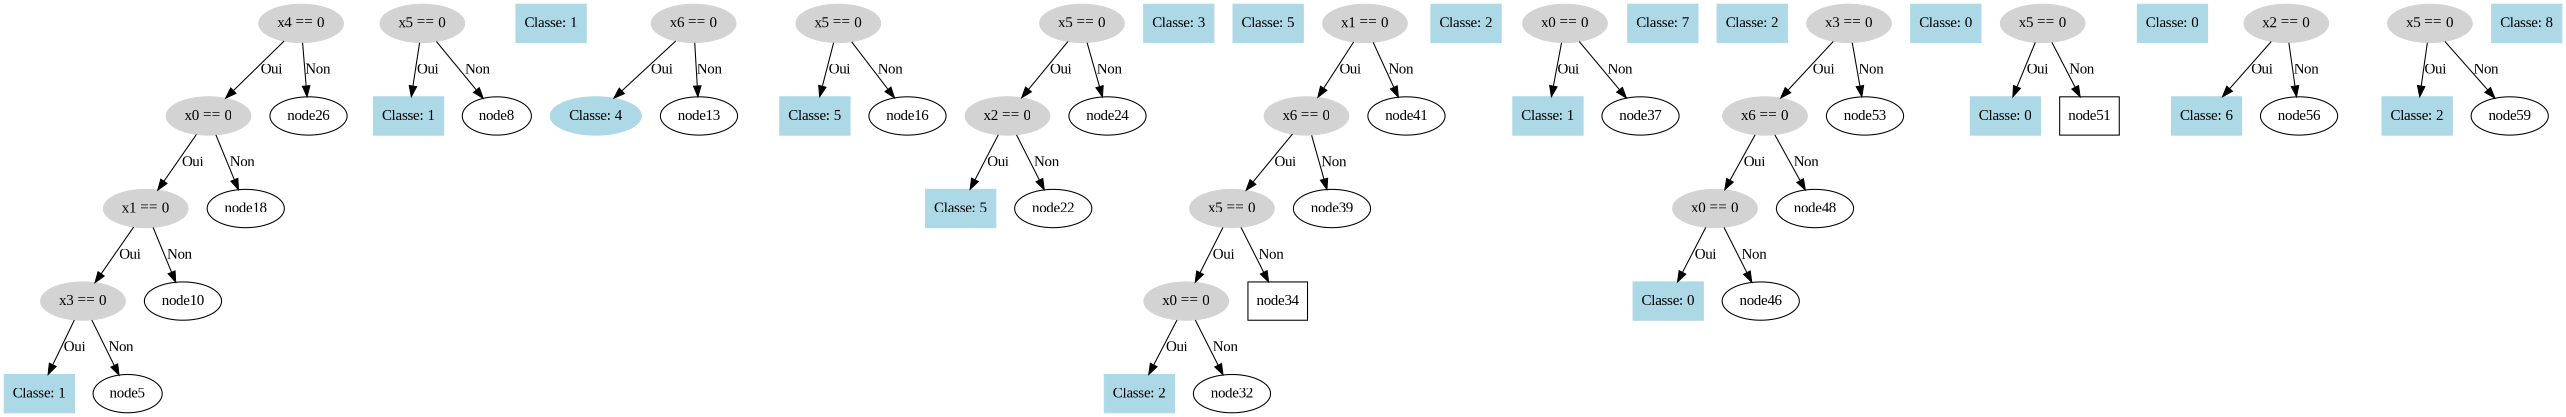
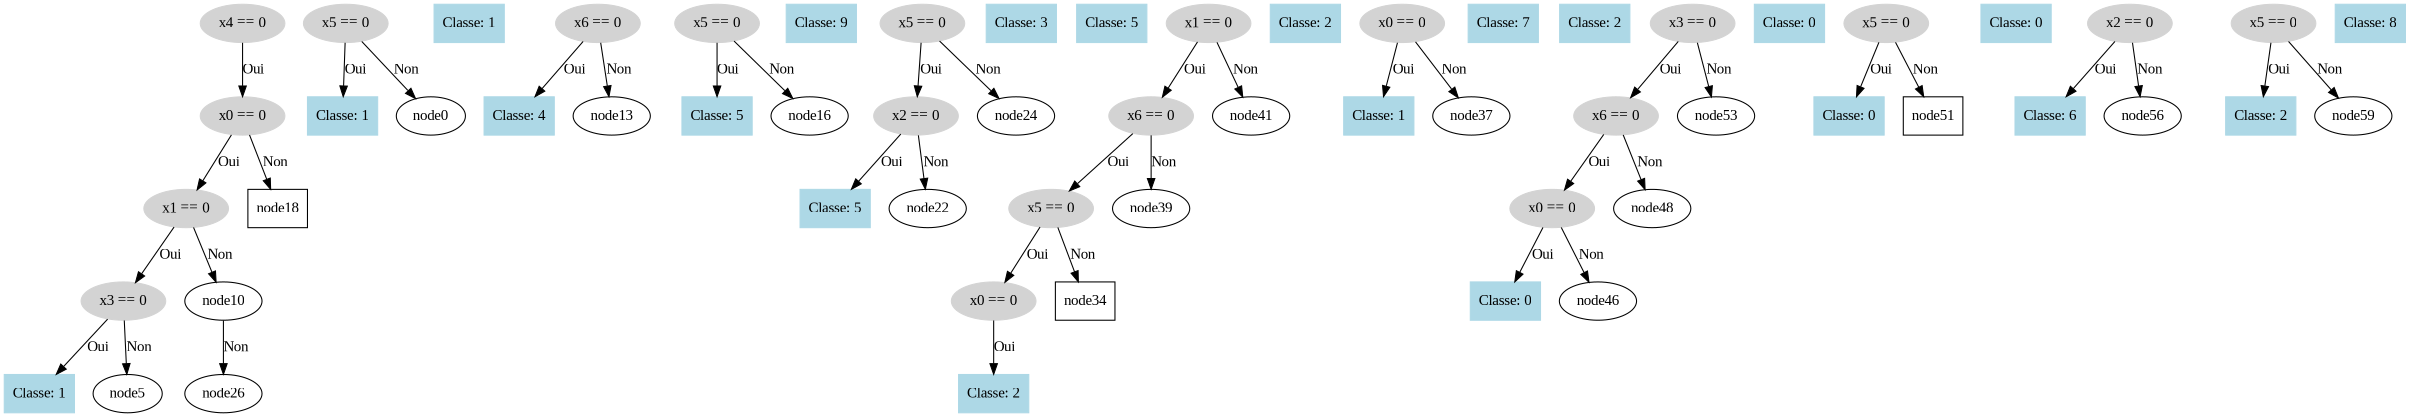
node "Classe: 9": added
edge "x4 == 0" -> "node26": now "node10" -> "node26"
node "node8": label "node8" -> "node0"
node "Classe: 4": shape ellipse -> box
node "node18": shape ellipse -> box
node "node32": removed
